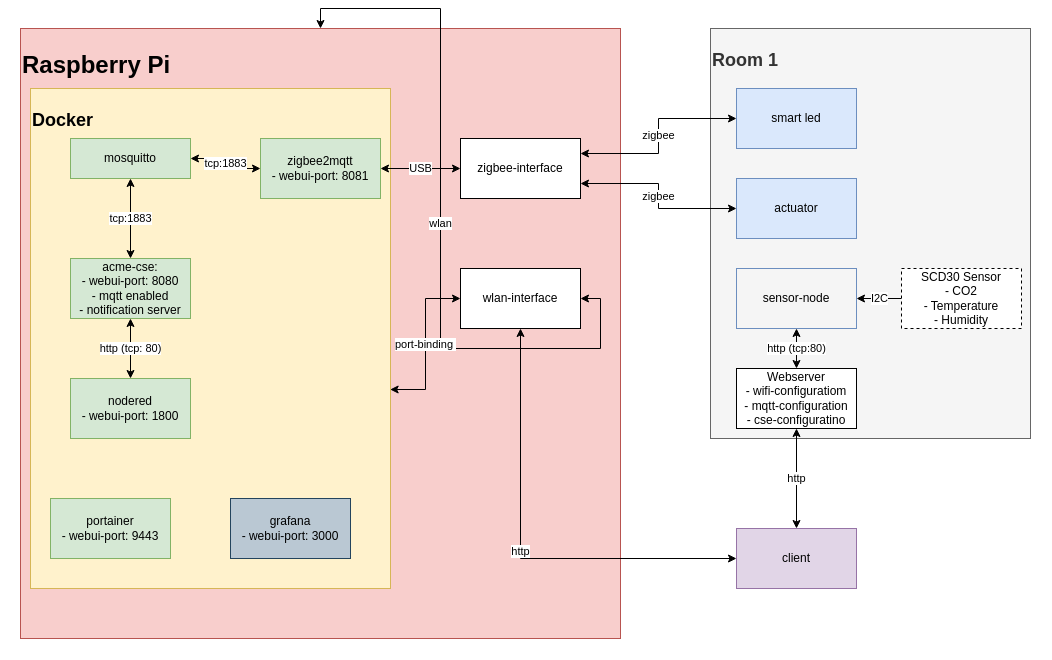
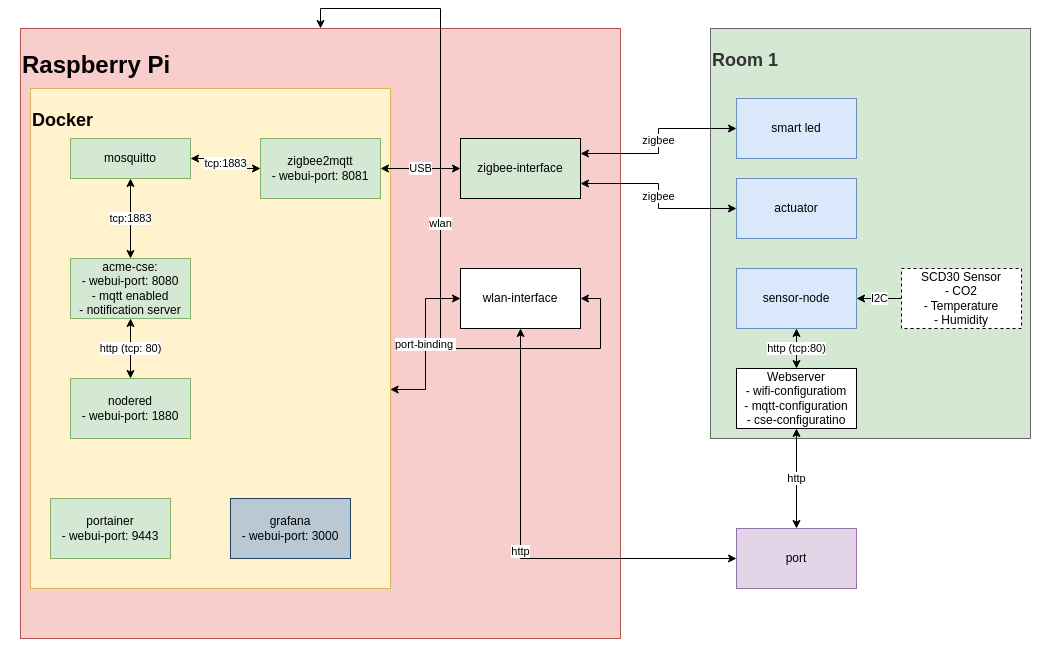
node "smart led": moved (797, 119) -> (797, 129)
node "zigbee-interface": fillcolor #ffffff -> #d5e8d4
node "Room 1": fillcolor #f5f5f5 -> #d5e8d4
node "sensor-node": fillcolor #f5f5f5 -> #dae8fc
node "nodered - webui-port: 1800": label "nodered - webui-port: 1800" -> "nodered - webui-port: 1880"
node "client": label "client" -> "port"
